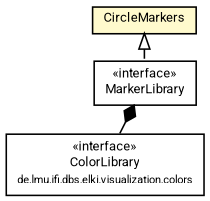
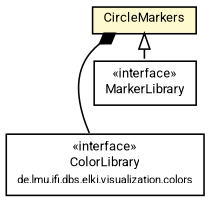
edge "ColorLibrary" -> "MarkerLibrary": now "ColorLibrary" -> "CircleMarkers"
